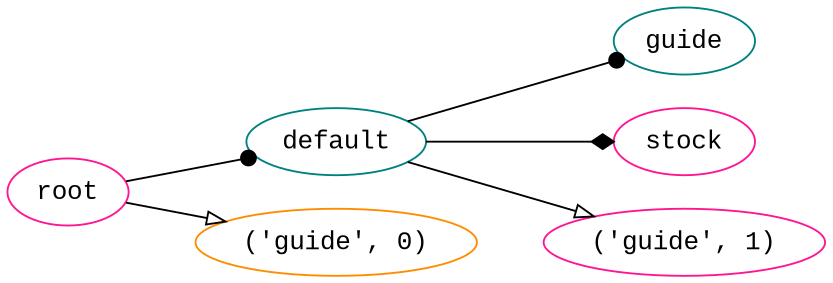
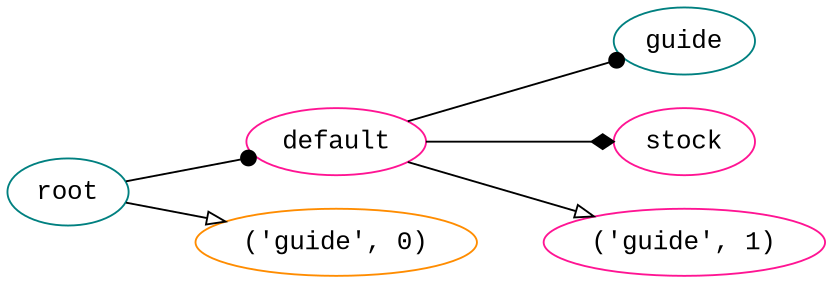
node "default": color teal -> deeppink
node "root": color deeppink -> teal
